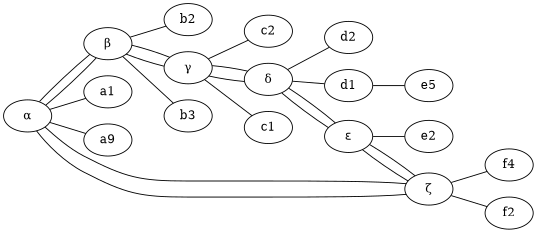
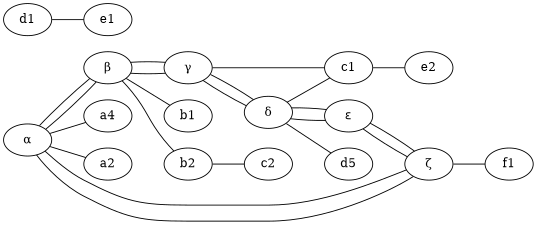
node "d2": label "d2" -> "d5"
edge "c2" -- "γ": now "c2" -- "b2"
edge "δ" -- "d1": now "δ" -- "c1"
node "e5": label "e5" -> "e1"
node "a1": label "a1" -> "a4"
node "b3": label "b3" -> "b1"
edge "ε" -- "e2": now "c1" -- "e2"
node "a9": label "a9" -> "a2"
node "f4": label "f4" -> "f1"
node "f2": removed
